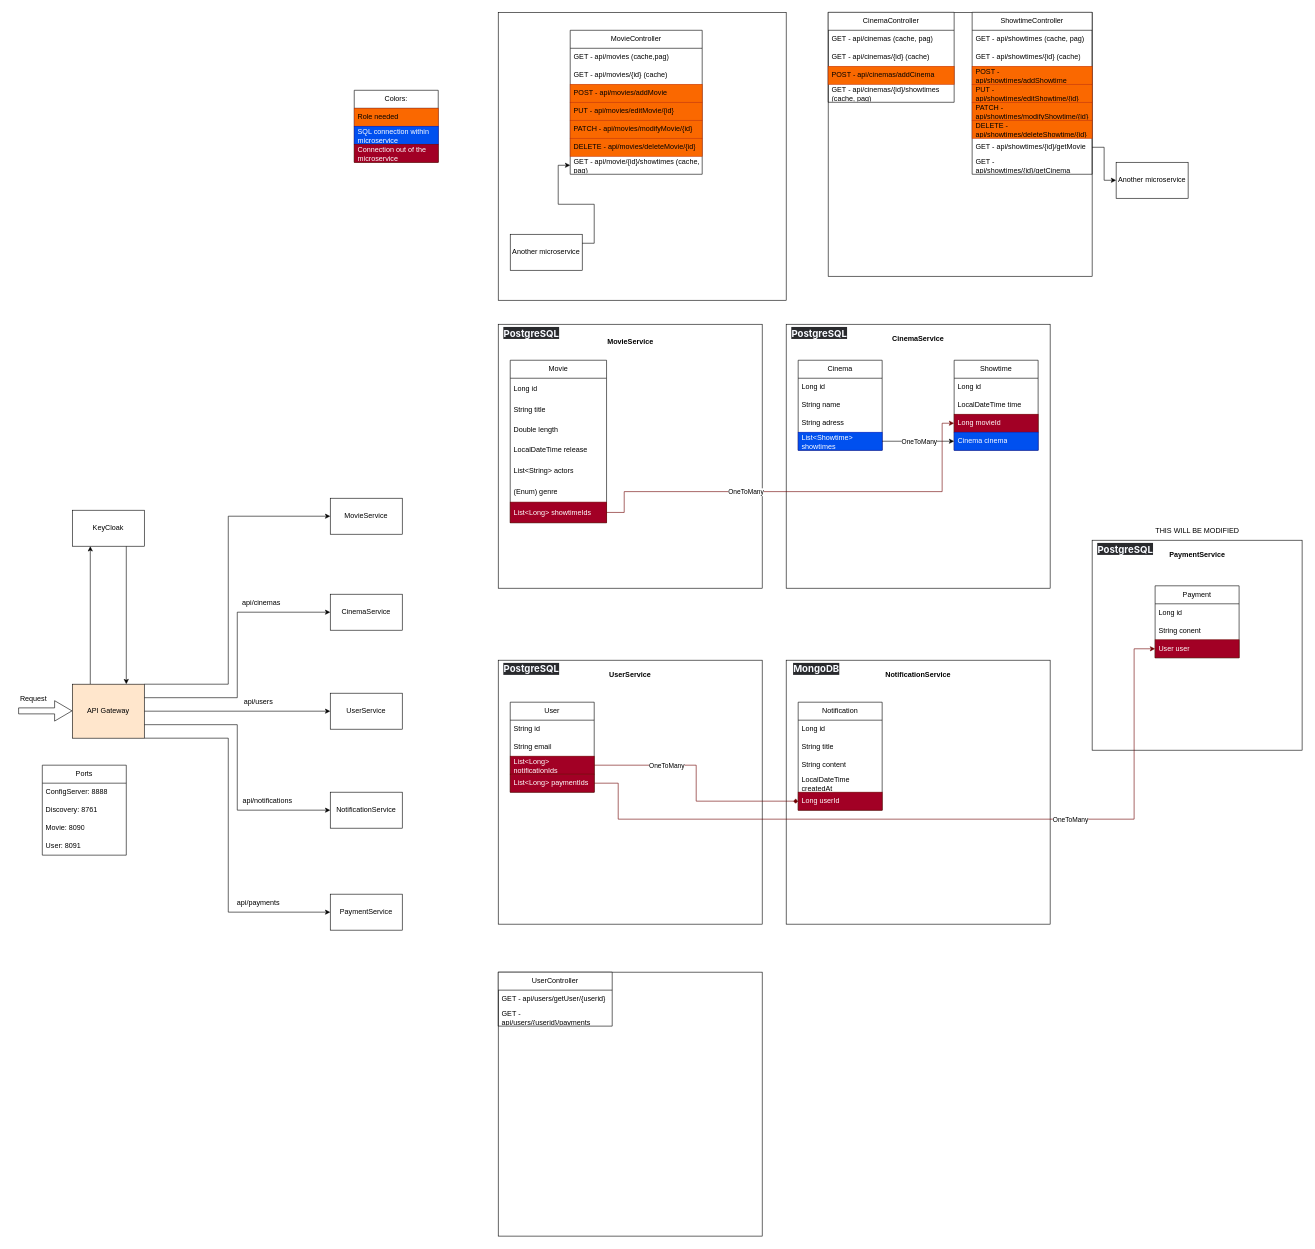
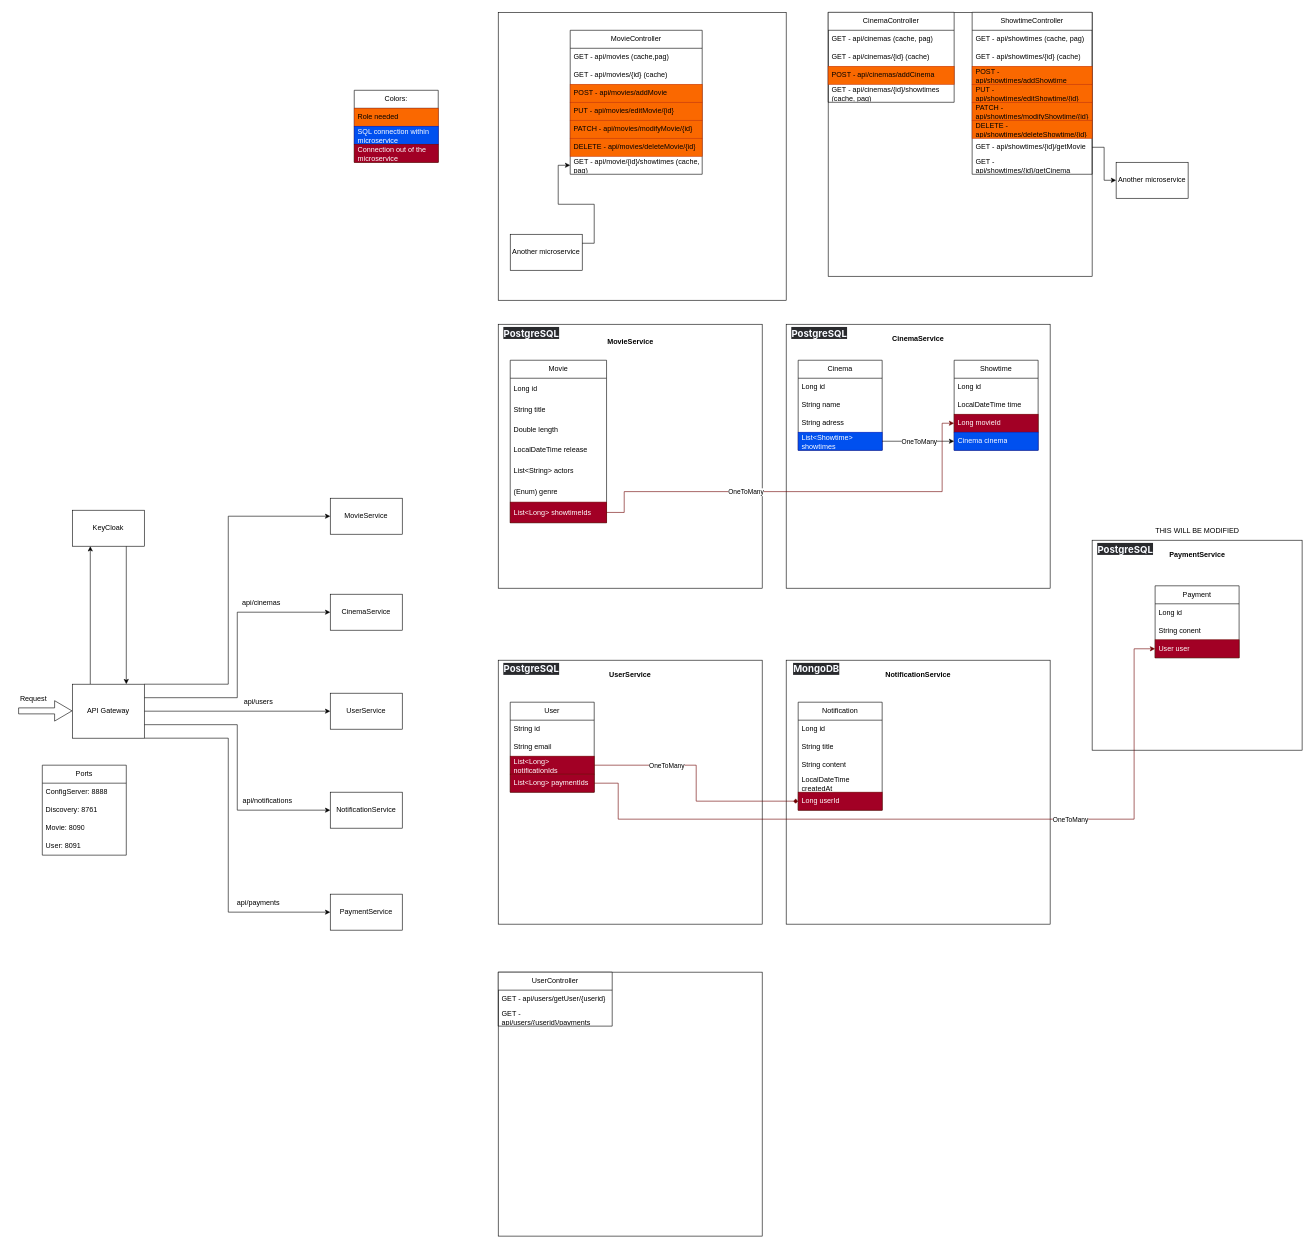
node "API Gateway": fillcolor #ffe6cc -> #ffffff
